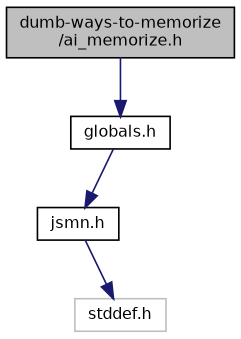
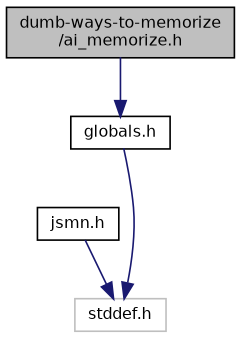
edge "globals.h" -> "jsmn.h": now "globals.h" -> "stddef.h"
